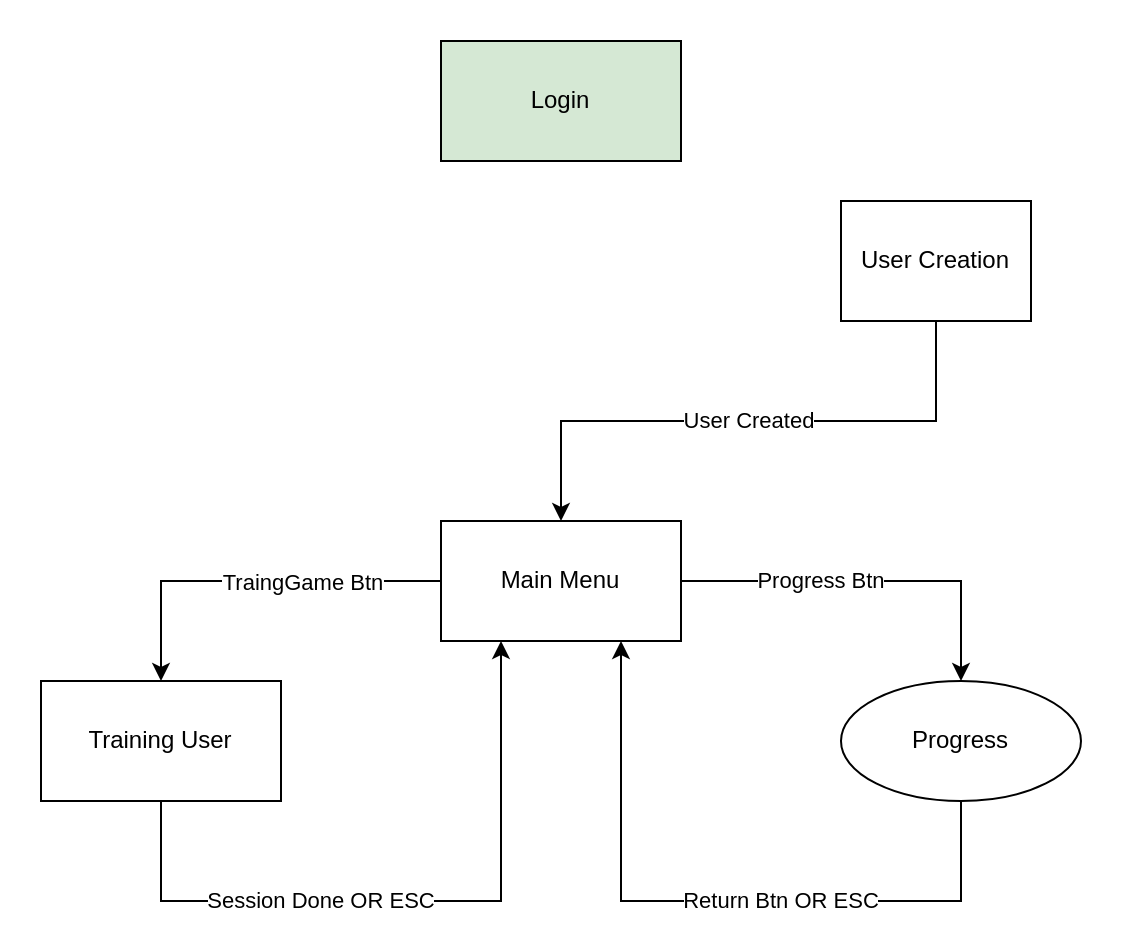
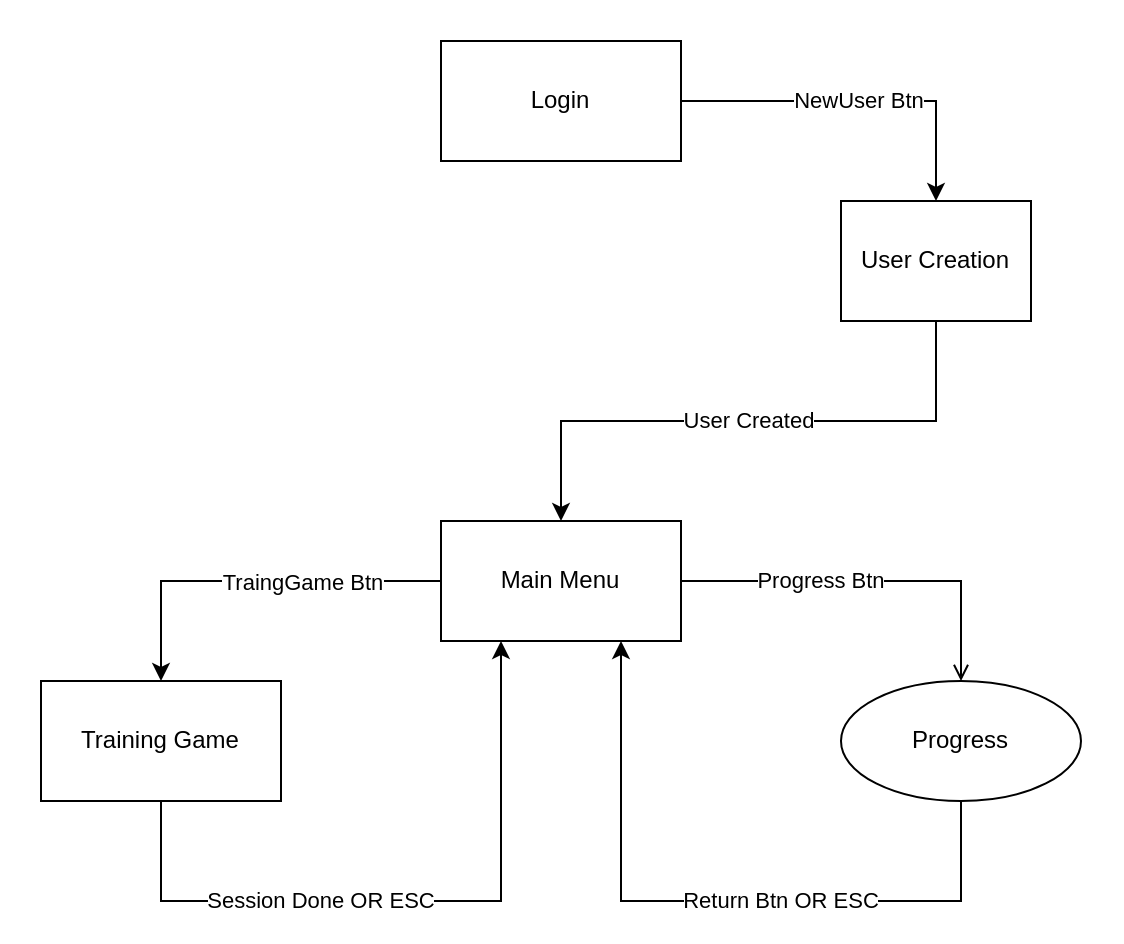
node "Login": fillcolor #d5e8d4 -> #ffffff
edge "Login" -> "User Creation": added, label "NewUser Btn"
edge "Main Menu" -> "Progress": arrowhead classic -> open
node "Training User": label "Training User" -> "Training Game"
